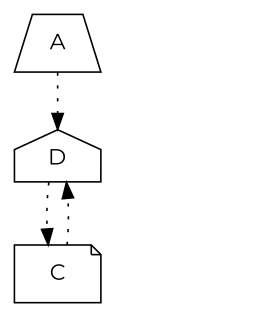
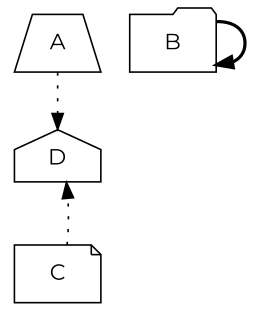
node "B": added
edge "D" -> "C": removed
